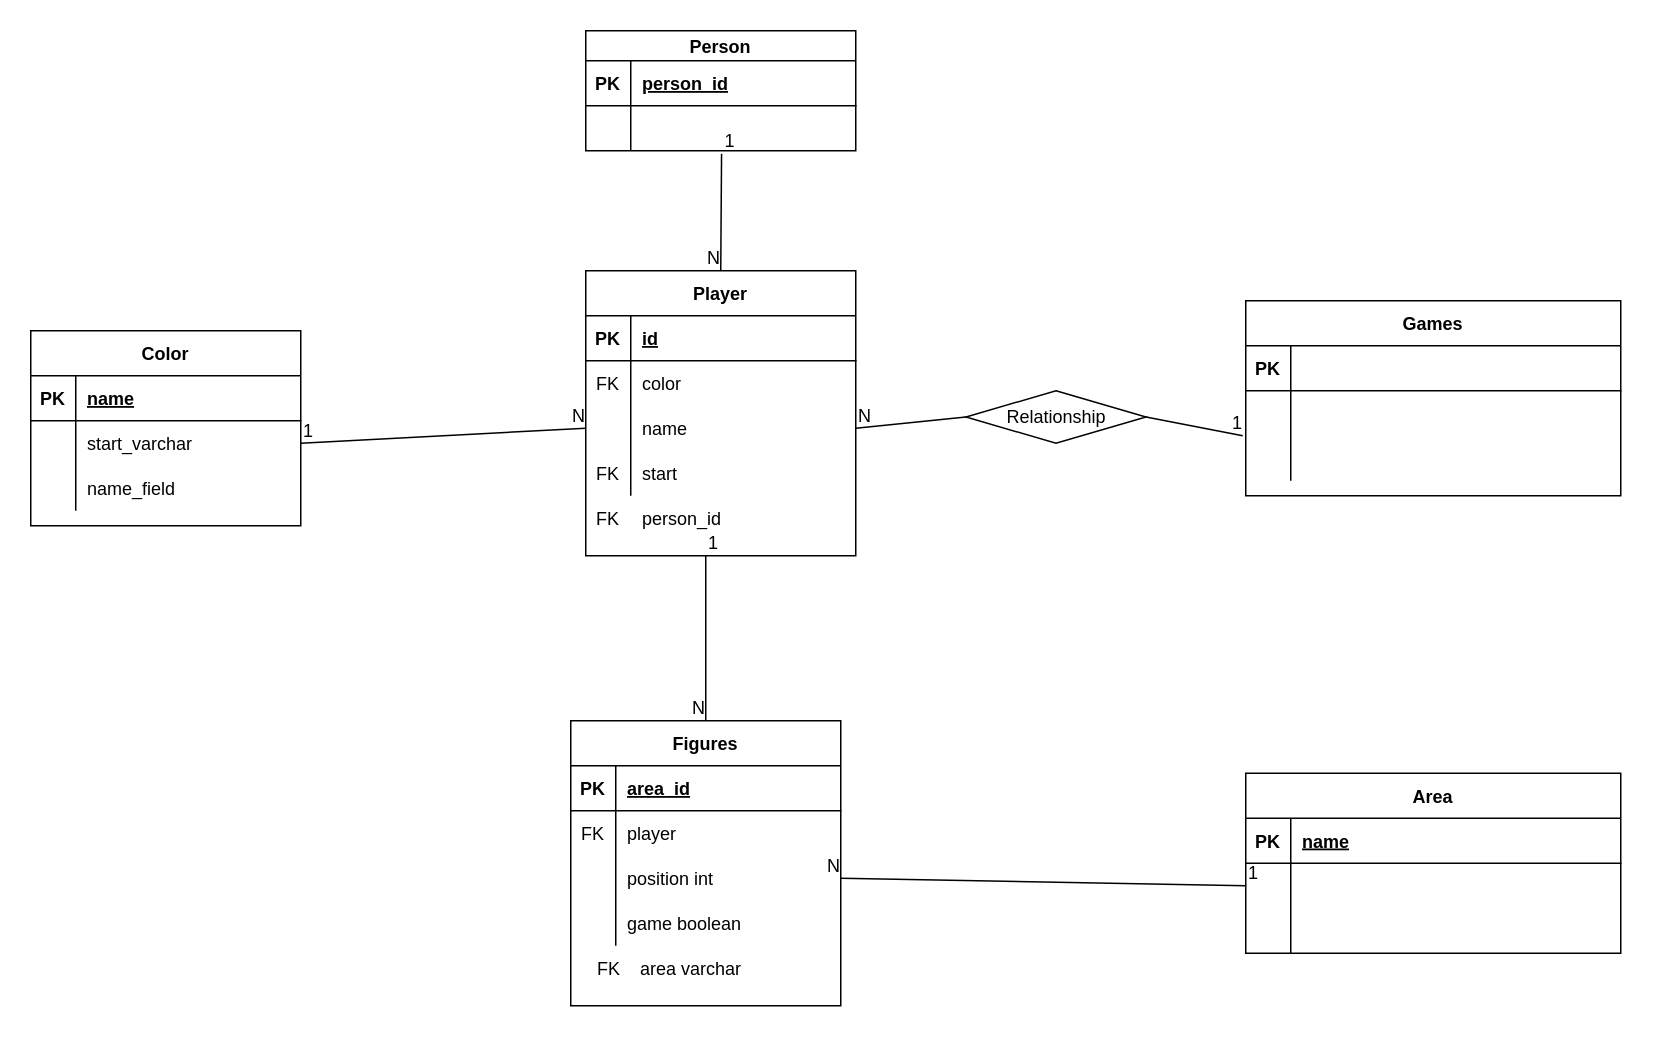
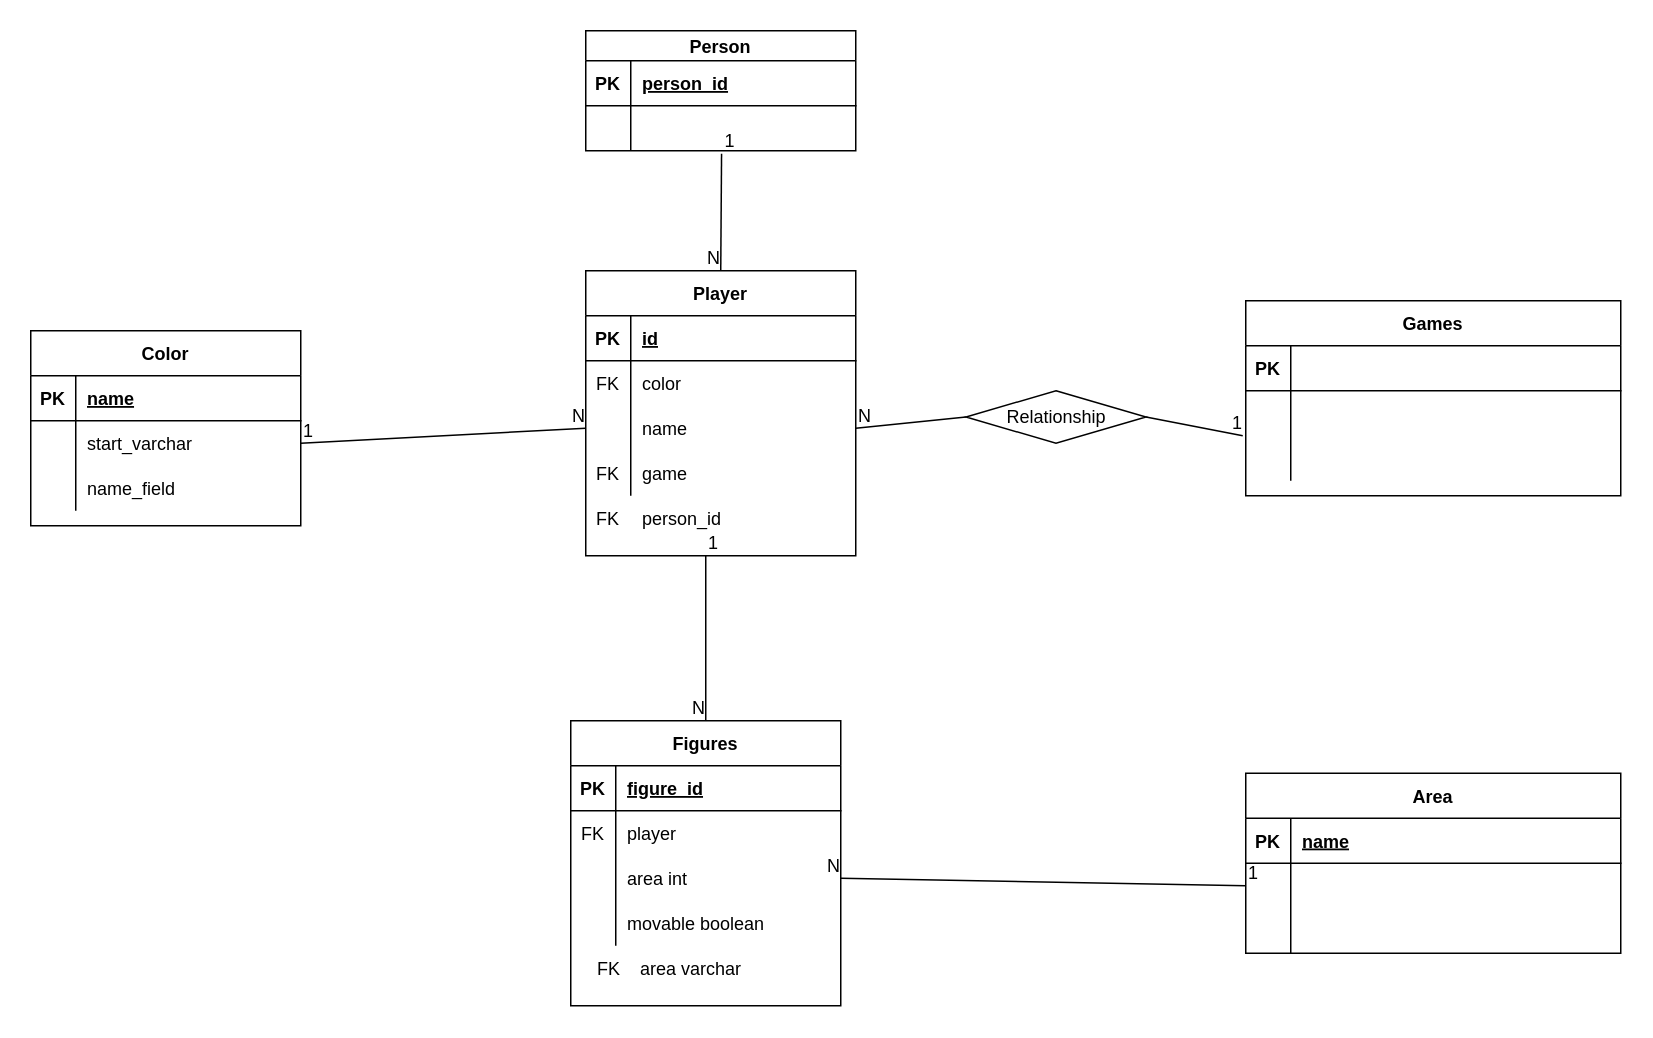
node "start": label "start" -> "game"
node "area_id": label "area_id" -> "figure_id"
node "position int": label "position int" -> "area int"
node "game boolean": label "game boolean" -> "movable boolean"
